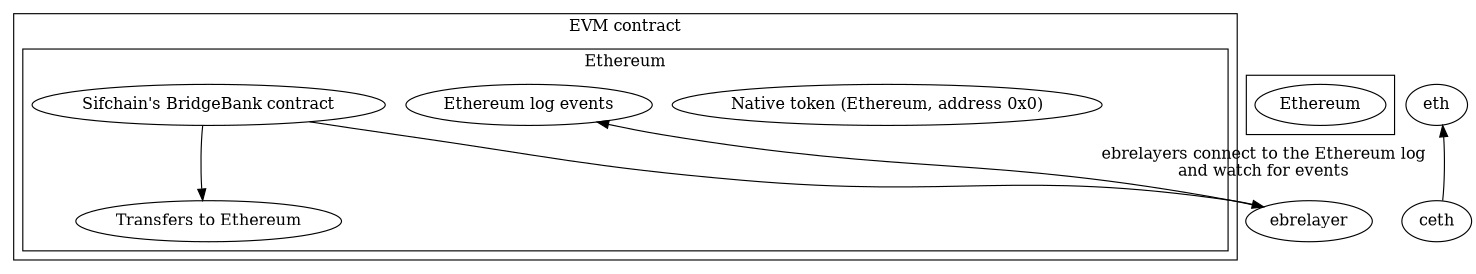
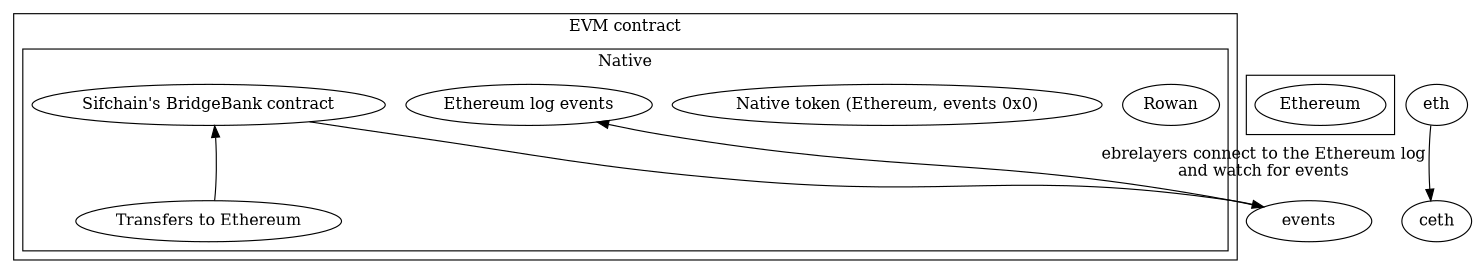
cluster "Ethereum": label "Ethereum" -> "Native"
node "Native token (Ethereum, address 0x0)": label "Native token (Ethereum, address 0x0)" -> "Native token (Ethereum, events 0x0)"
node "Rowan": added
edge "Sifchain's BridgeBank contract" -> "Transfers to Ethereum": reversed
edge "ceth" -> "eth": reversed
node "ebrelayer": label "ebrelayer" -> "events"
